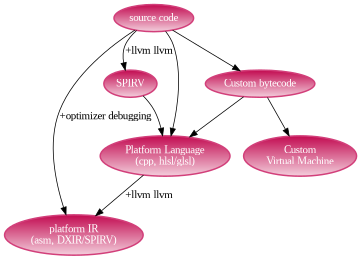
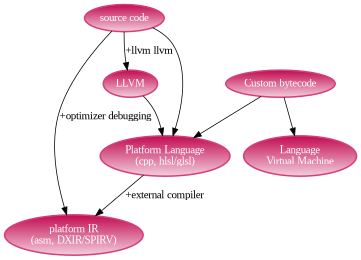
edge "source code" -> "Custom bytecode": removed
node "SPIRV": label "SPIRV" -> "LLVM"
node "Custom Virtual Machine": label "Custom Virtual Machine" -> "Language Virtual Machine"
edge "Platform Language (cpp, hlsl/glsl)" -> "platform IR (asm, DXIR/SPIRV)": label "+llvm llvm" -> "+external compiler"
